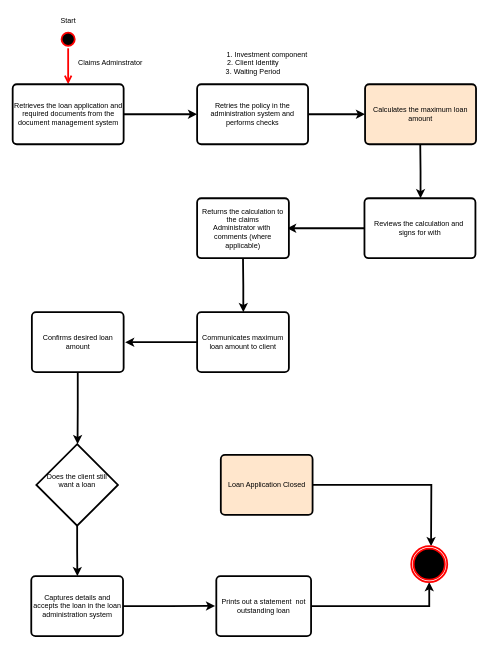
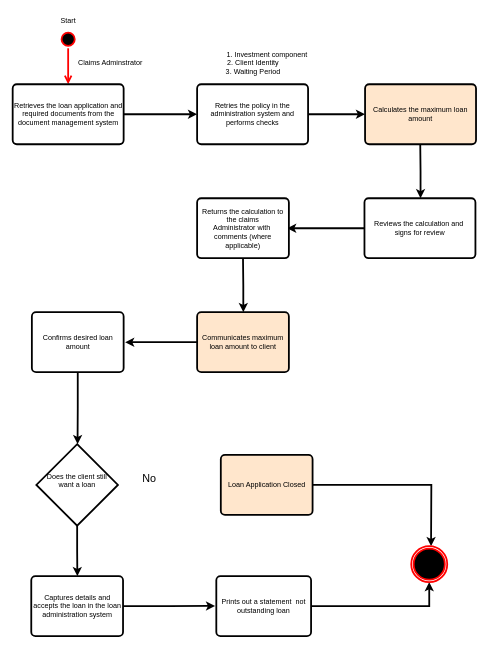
node "Reviews the calculation and signs for with": label "Reviews the calculation and signs for with" -> "Reviews the calculation and signs for review"
node "Communicates maximum loan amount to client": fillcolor #ffffff -> #ffe6cc
node "No": added
